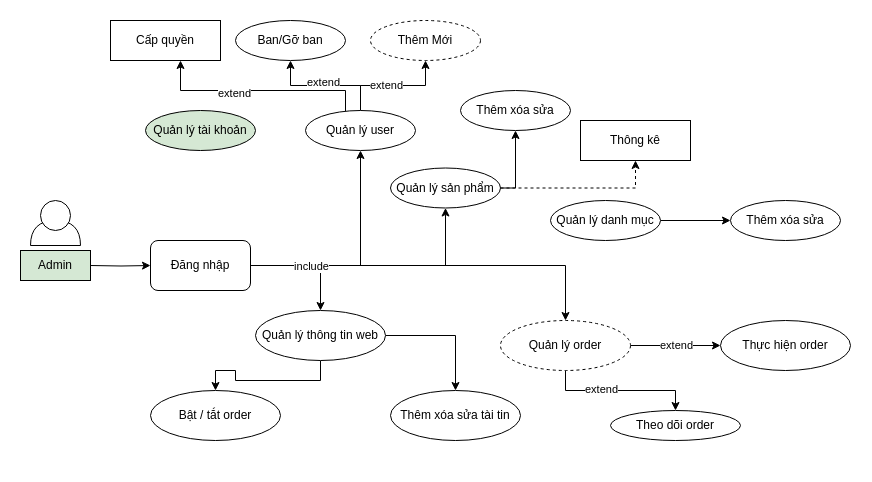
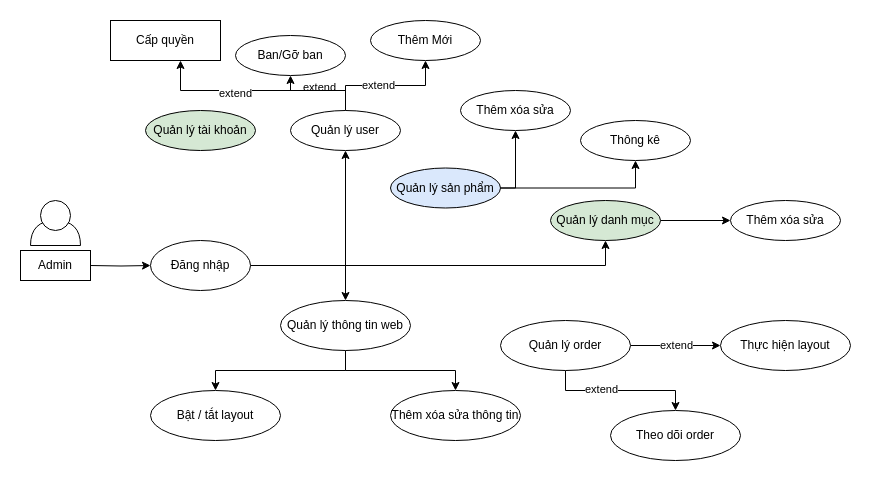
node "Ban/Gỡ ban": moved (291, 41) -> (291, 56)
node "Thêm Mới": style dashed -> solid
node "Quản lý user": moved (361, 131) -> (346, 131)
node "Thông kê": shape rectangle -> ellipse
node "Quản lý sản phẩm": fillcolor #ffffff -> #dae8fc
edge "Quản lý sản phẩm" -> "Thông kê": style dashed -> solid
node "Quản lý danh mục": fillcolor #ffffff -> #d5e8d4
edge "Đăng nhập" -> "Quản lý sản phẩm": now "Đăng nhập" -> "Quản lý danh mục"
node "Admin": fillcolor #d5e8d4 -> #ffffff
node "Đăng nhập": shape rounded rectangle -> ellipse
edge "Đăng nhập" -> "Quản lý order": removed, label "include"
node "Quản lý thông tin web": moved (321, 336) -> (346, 326)
node "Quản lý order": style dashed -> solid
node "Thực hiện order": label "Thực hiện order" -> "Thực hiện layout"
node "Bật / tắt order": label "Bật / tắt order" -> "Bật / tắt layout"
node "Thêm xóa sửa tài tin": label "Thêm xóa sửa tài tin" -> "Thêm xóa sửa thông tin"
node "Theo dõi order": size 130x30 -> 130x50
